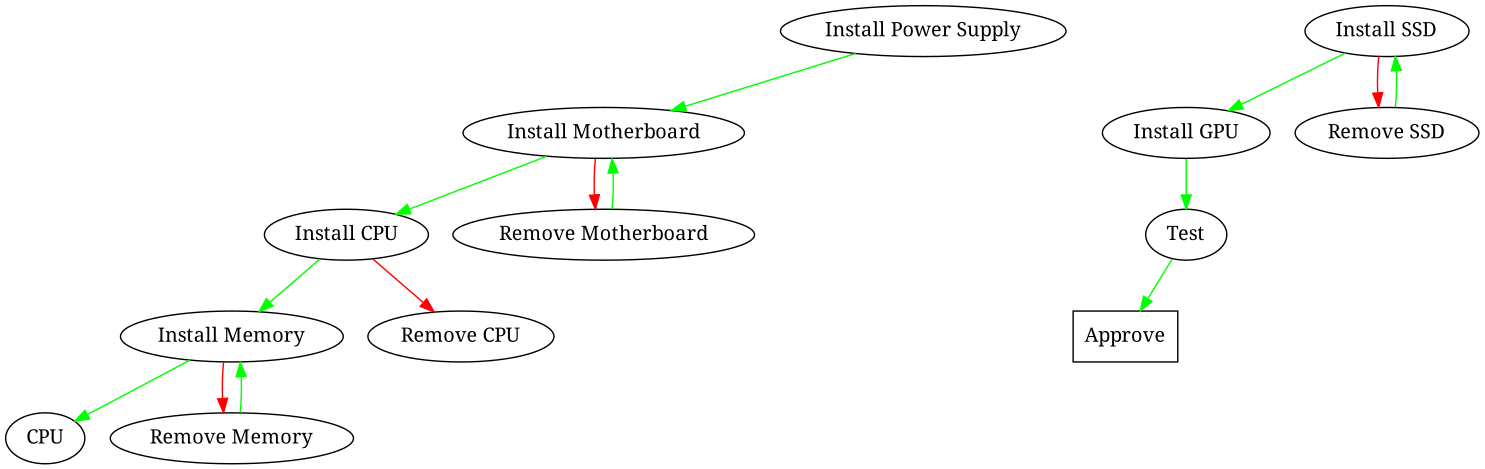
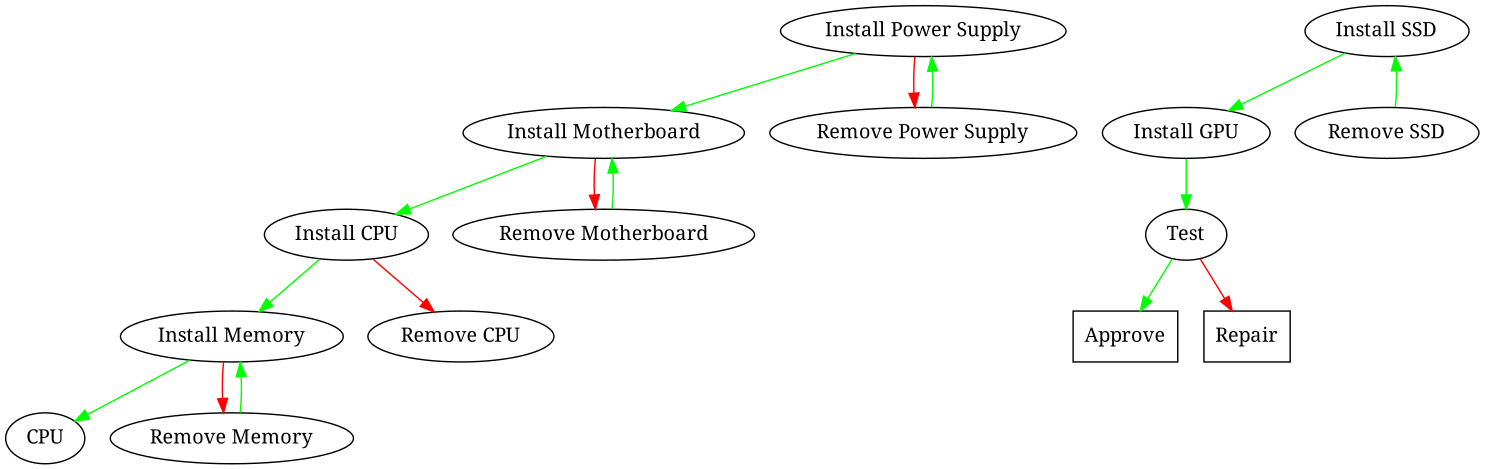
edge "Install SSD" -> "Remove SSD": removed
node "Remove Power Supply": added
node "Repair": added
